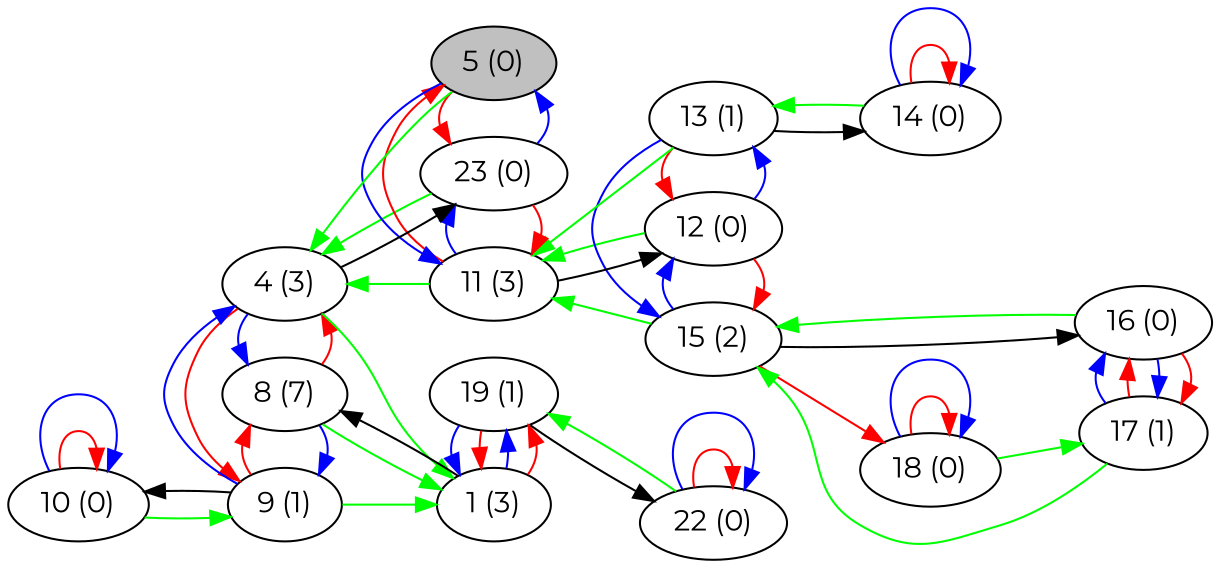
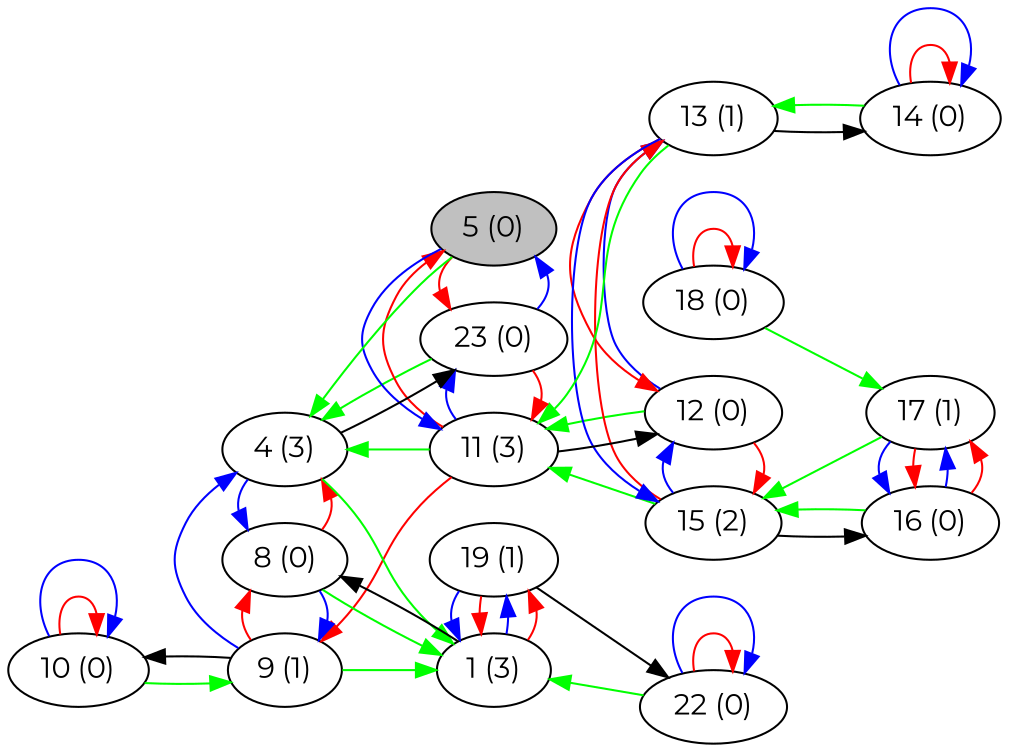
edge "4 (3)" -> "9 (1)": now "11 (3)" -> "9 (1)"
node "8 (7)": label "8 (7)" -> "8 (0)"
edge "15 (2)" -> "18 (0)": now "15 (2)" -> "13 (1)"
edge "22 (0)" -> "19 (1)": now "22 (0)" -> "1 (3)"
